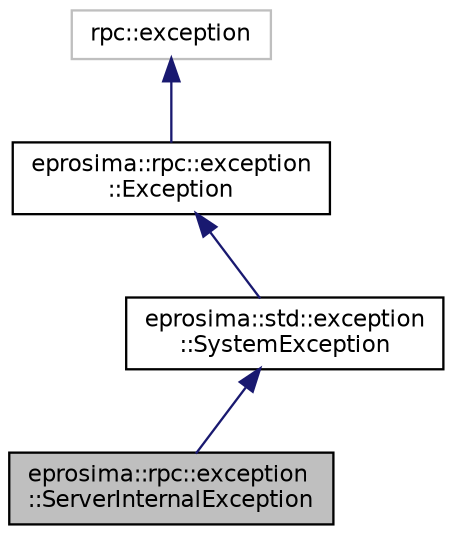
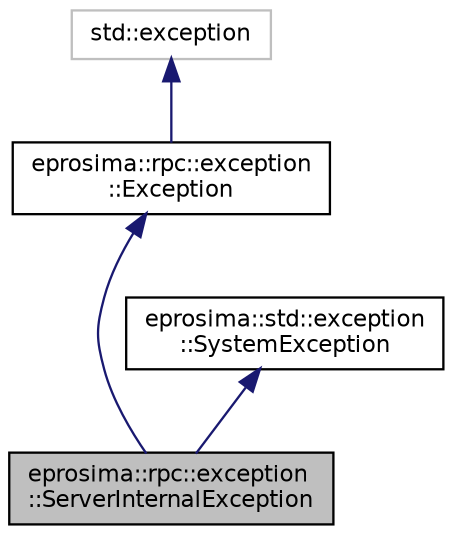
node "rpc::exception": label "rpc::exception" -> "std::exception"
edge "eprosima::std::exception ::SystemException" -> "eprosima::rpc::exception ::Exception": now "eprosima::rpc::exception ::ServerInternalException" -> "eprosima::rpc::exception ::Exception"
